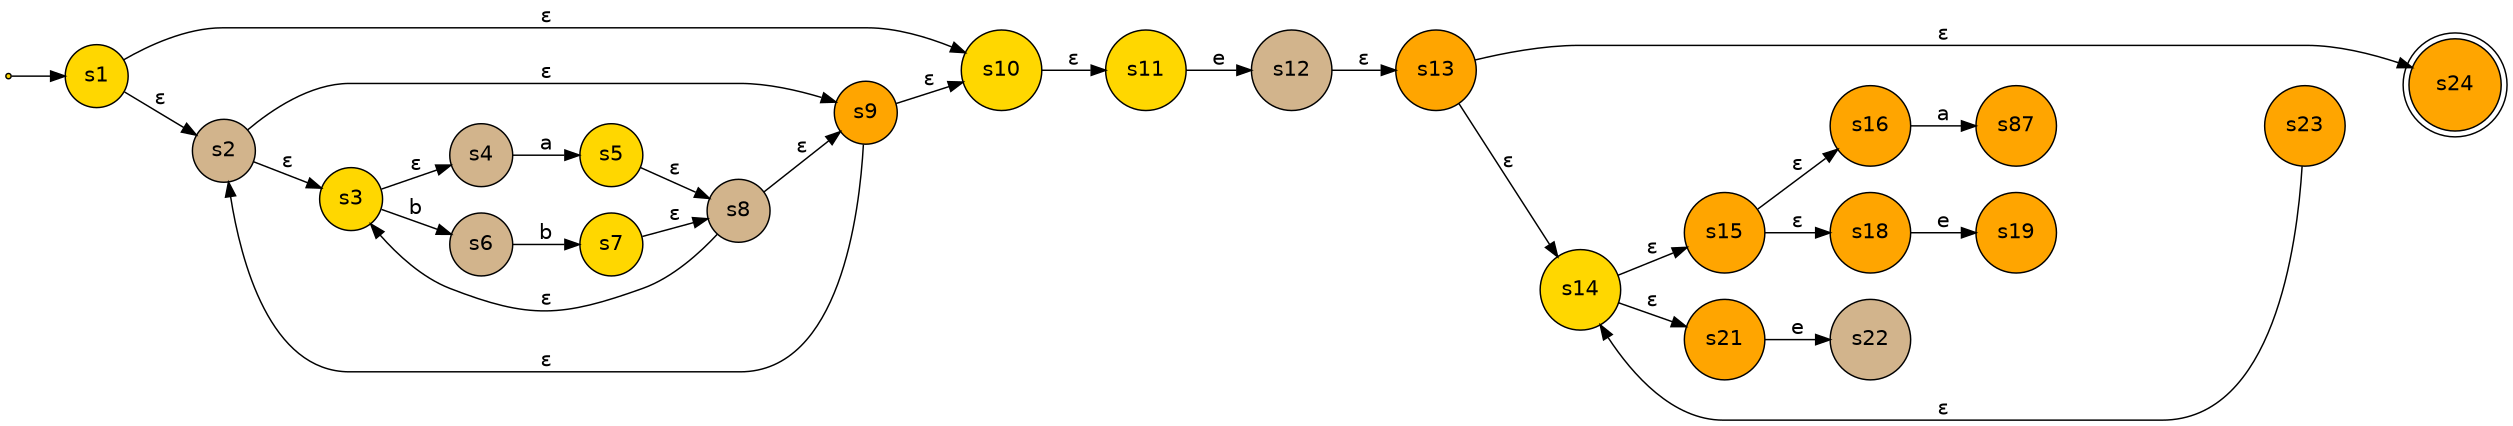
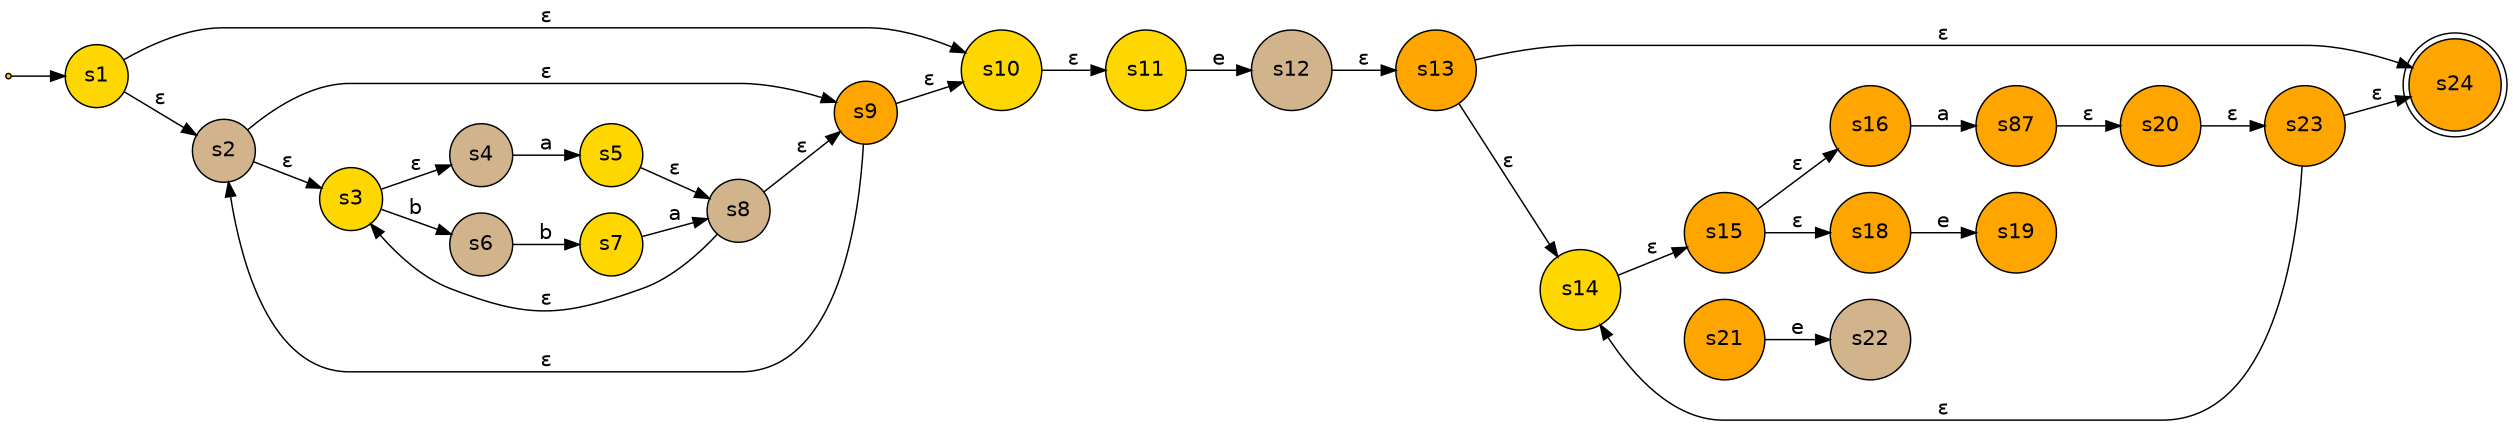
edge "s23" -> "s24": added, label "ε"
node "s20": added
edge "s7" -> "s8": label "ε" -> "a"
edge "s14" -> "s21": removed, label "ε"
